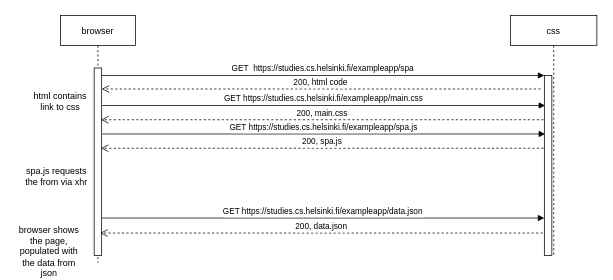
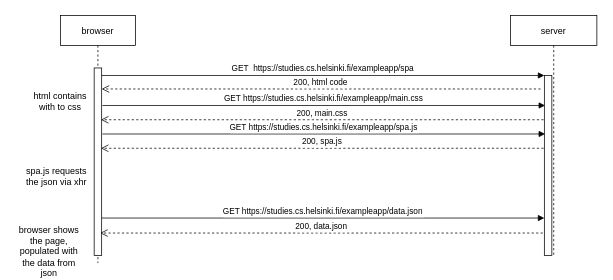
node "css": label "css" -> "server"
node "html contains link to css": label "html contains link to css" -> "html contains with to css"
node "spa.js requests the from via xhr": label "spa.js requests the from via xhr" -> "spa.js requests the json via xhr"
